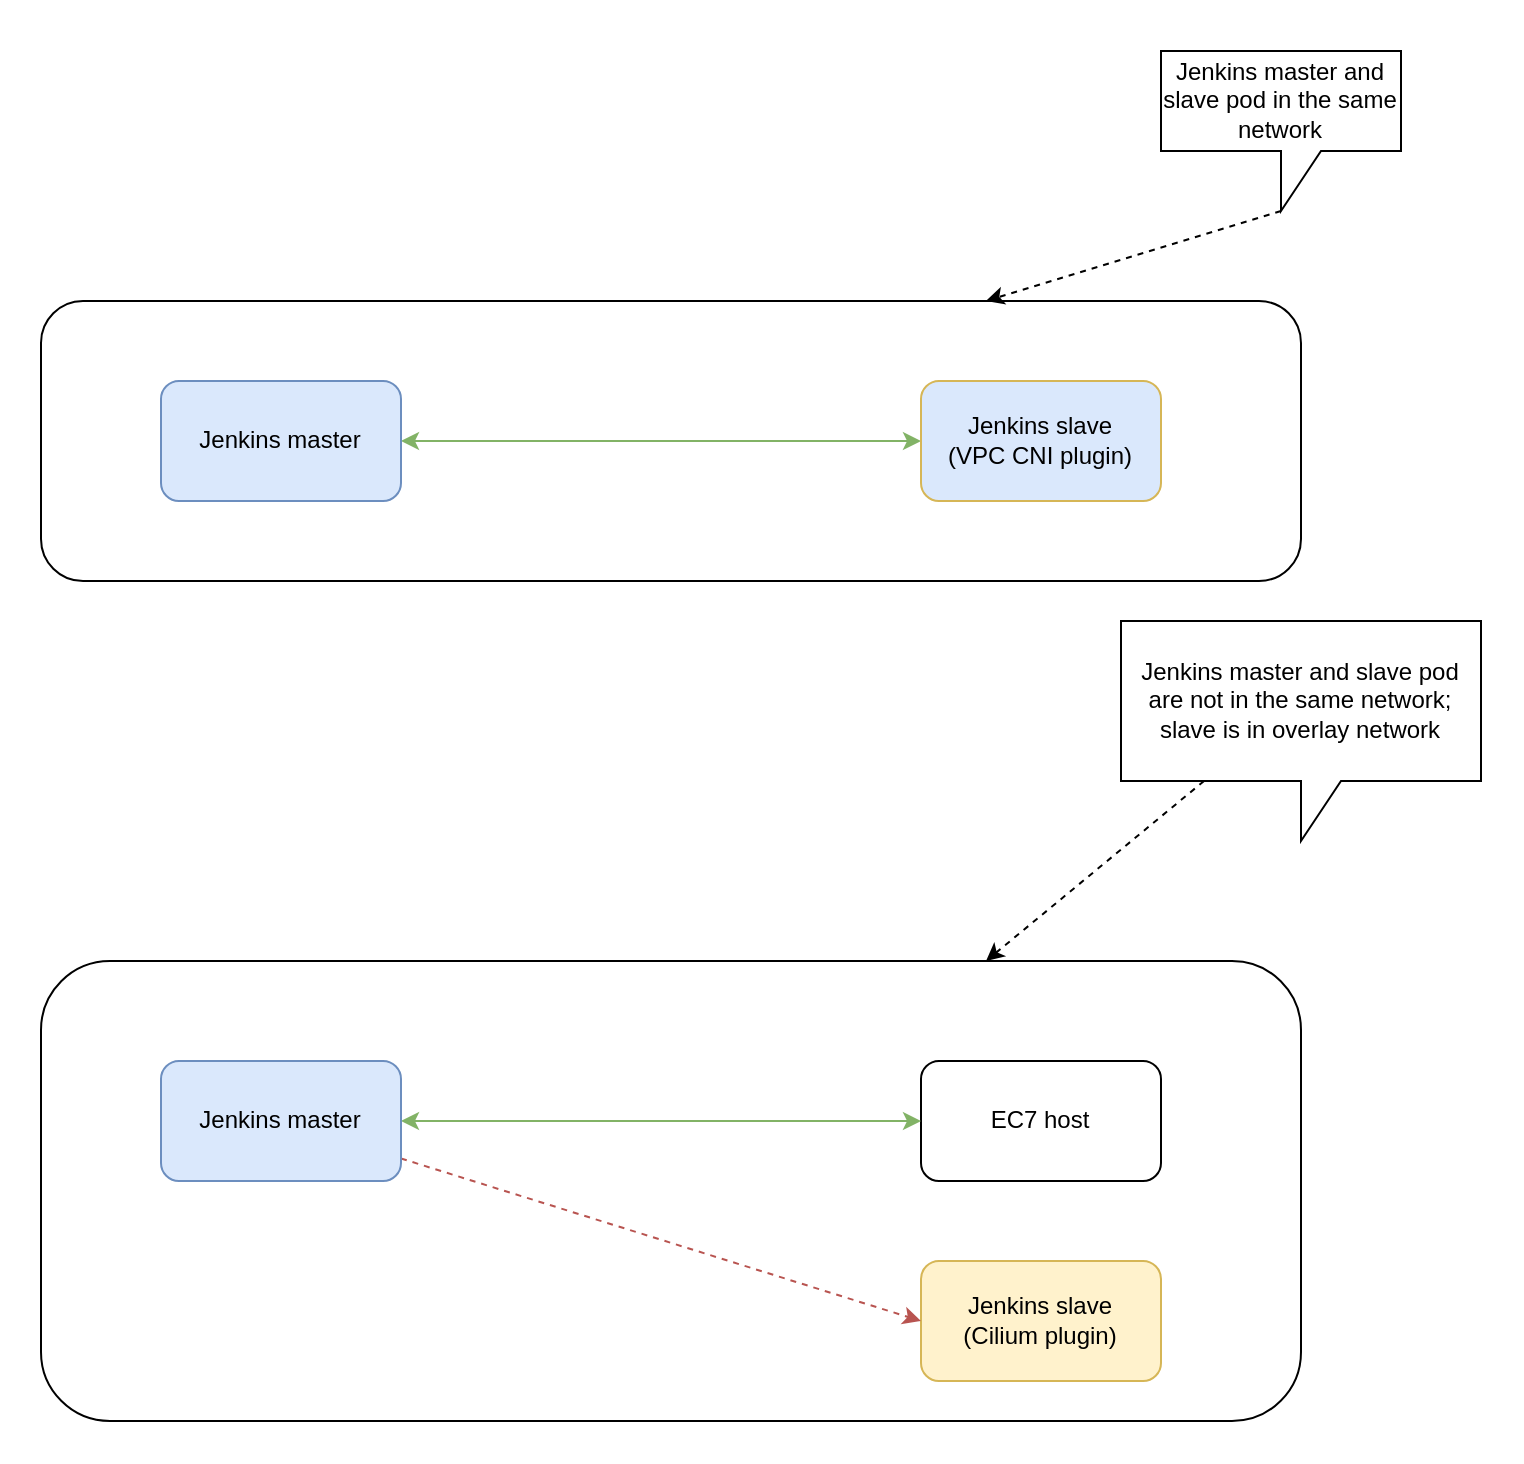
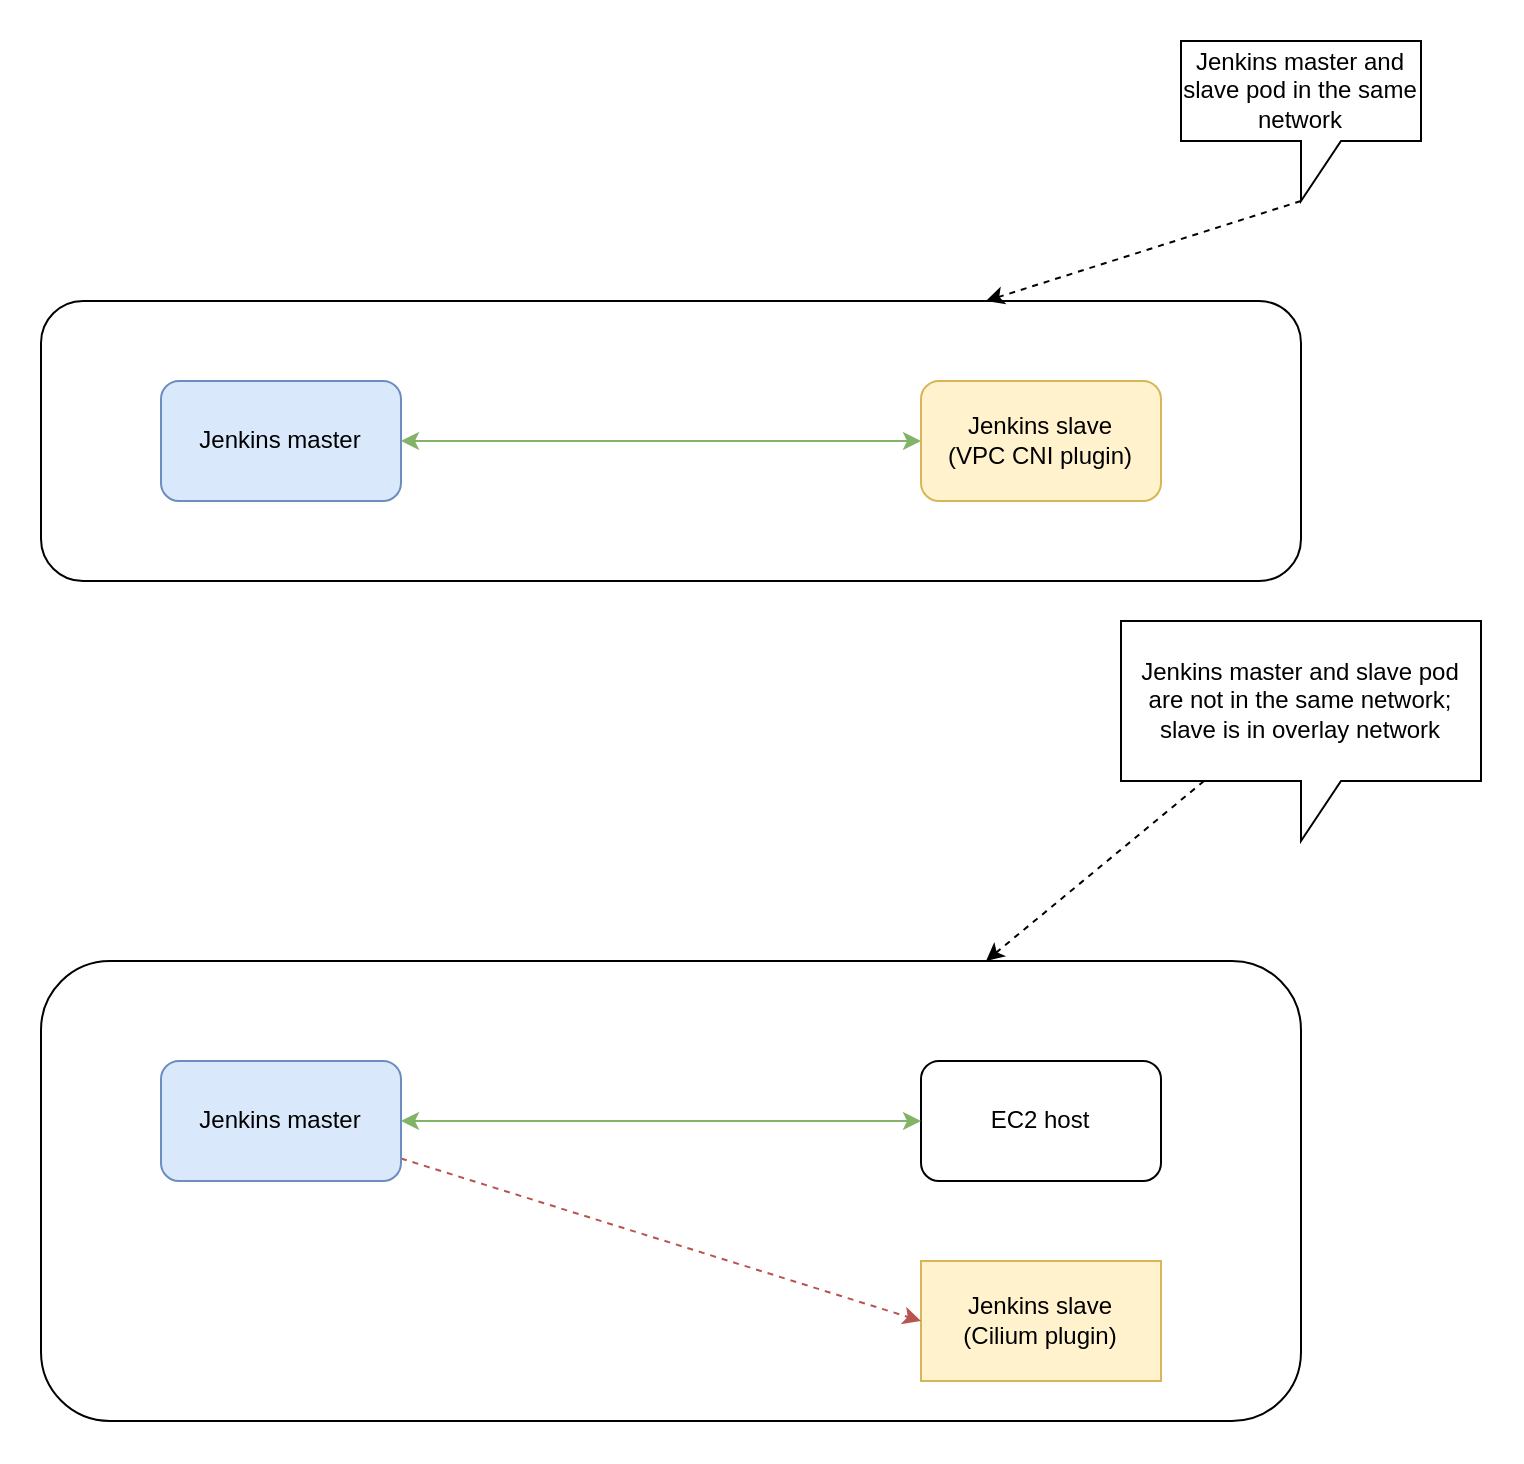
node "Jenkins master and slave pod in the same network": moved (1281, 131) -> (1301, 121)
node "Jenkins slave (VPC CNI plugin)": fillcolor #dae8fc -> #fff2cc
node "EC7 host": label "EC7 host" -> "EC2 host"
node "Jenkins slave (Cilium plugin)": shape rounded rectangle -> rectangle
